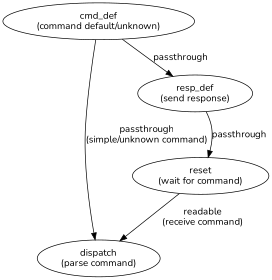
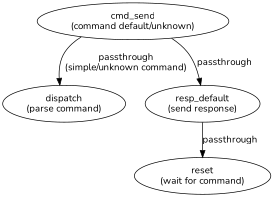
node "cmd_def (command default/unknown)": label "cmd_def (command default/unknown)" -> "cmd_send (command default/unknown)"
node "resp_def (send response)": label "resp_def (send response)" -> "resp_default (send response)"
edge "reset (wait for command)" -> "dispatch (parse command)": removed, label "readable (receive command)"
